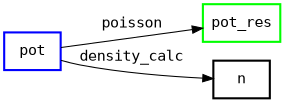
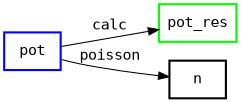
edge "pot" -> "pot_res": label "poisson" -> "calc"
edge "pot" -> "n": label "density_calc" -> "poisson"
